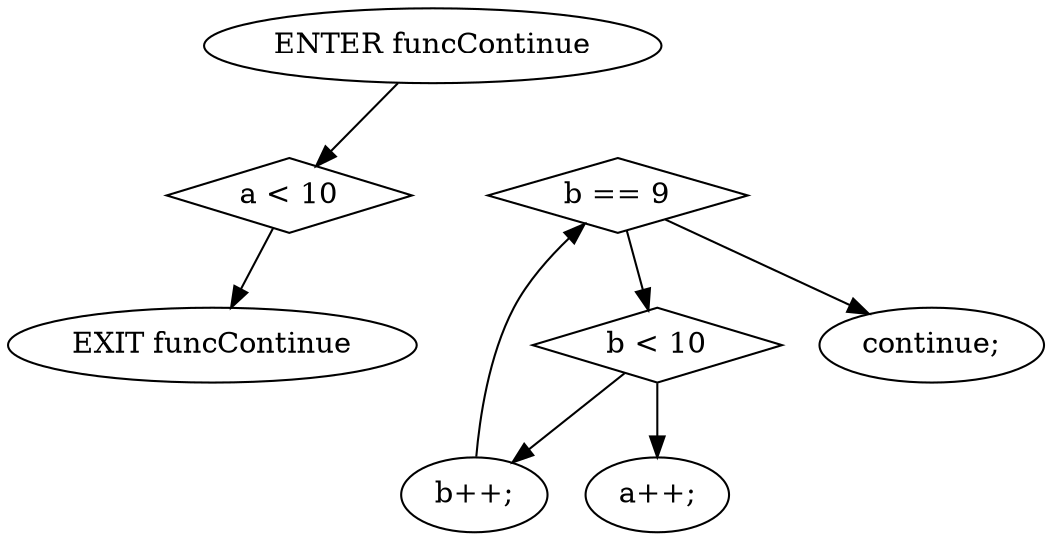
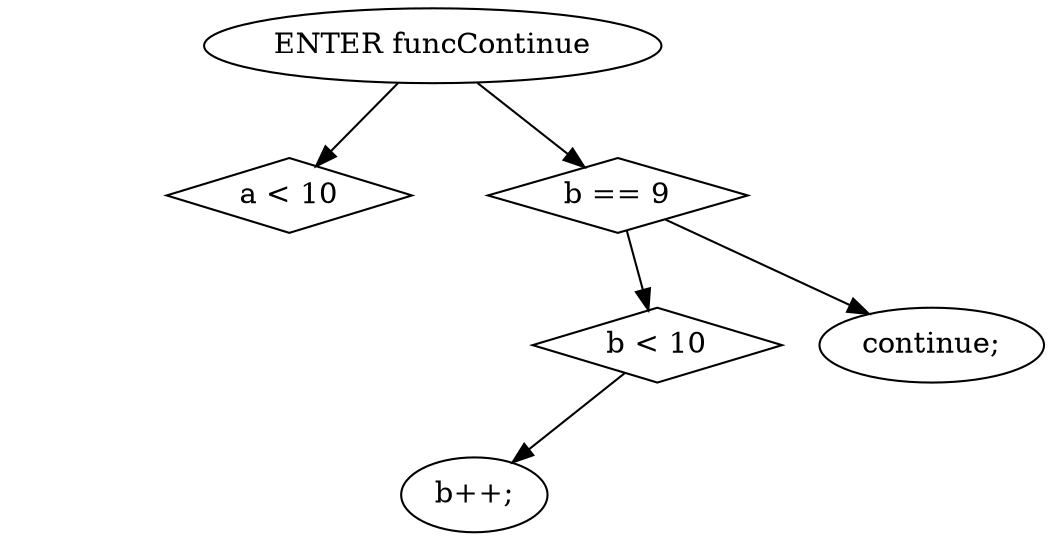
edge "b++;" -> "b == 9": now "ENTER funcContinue" -> "b == 9"
node "EXIT funcContinue": removed
node "a++;": removed
